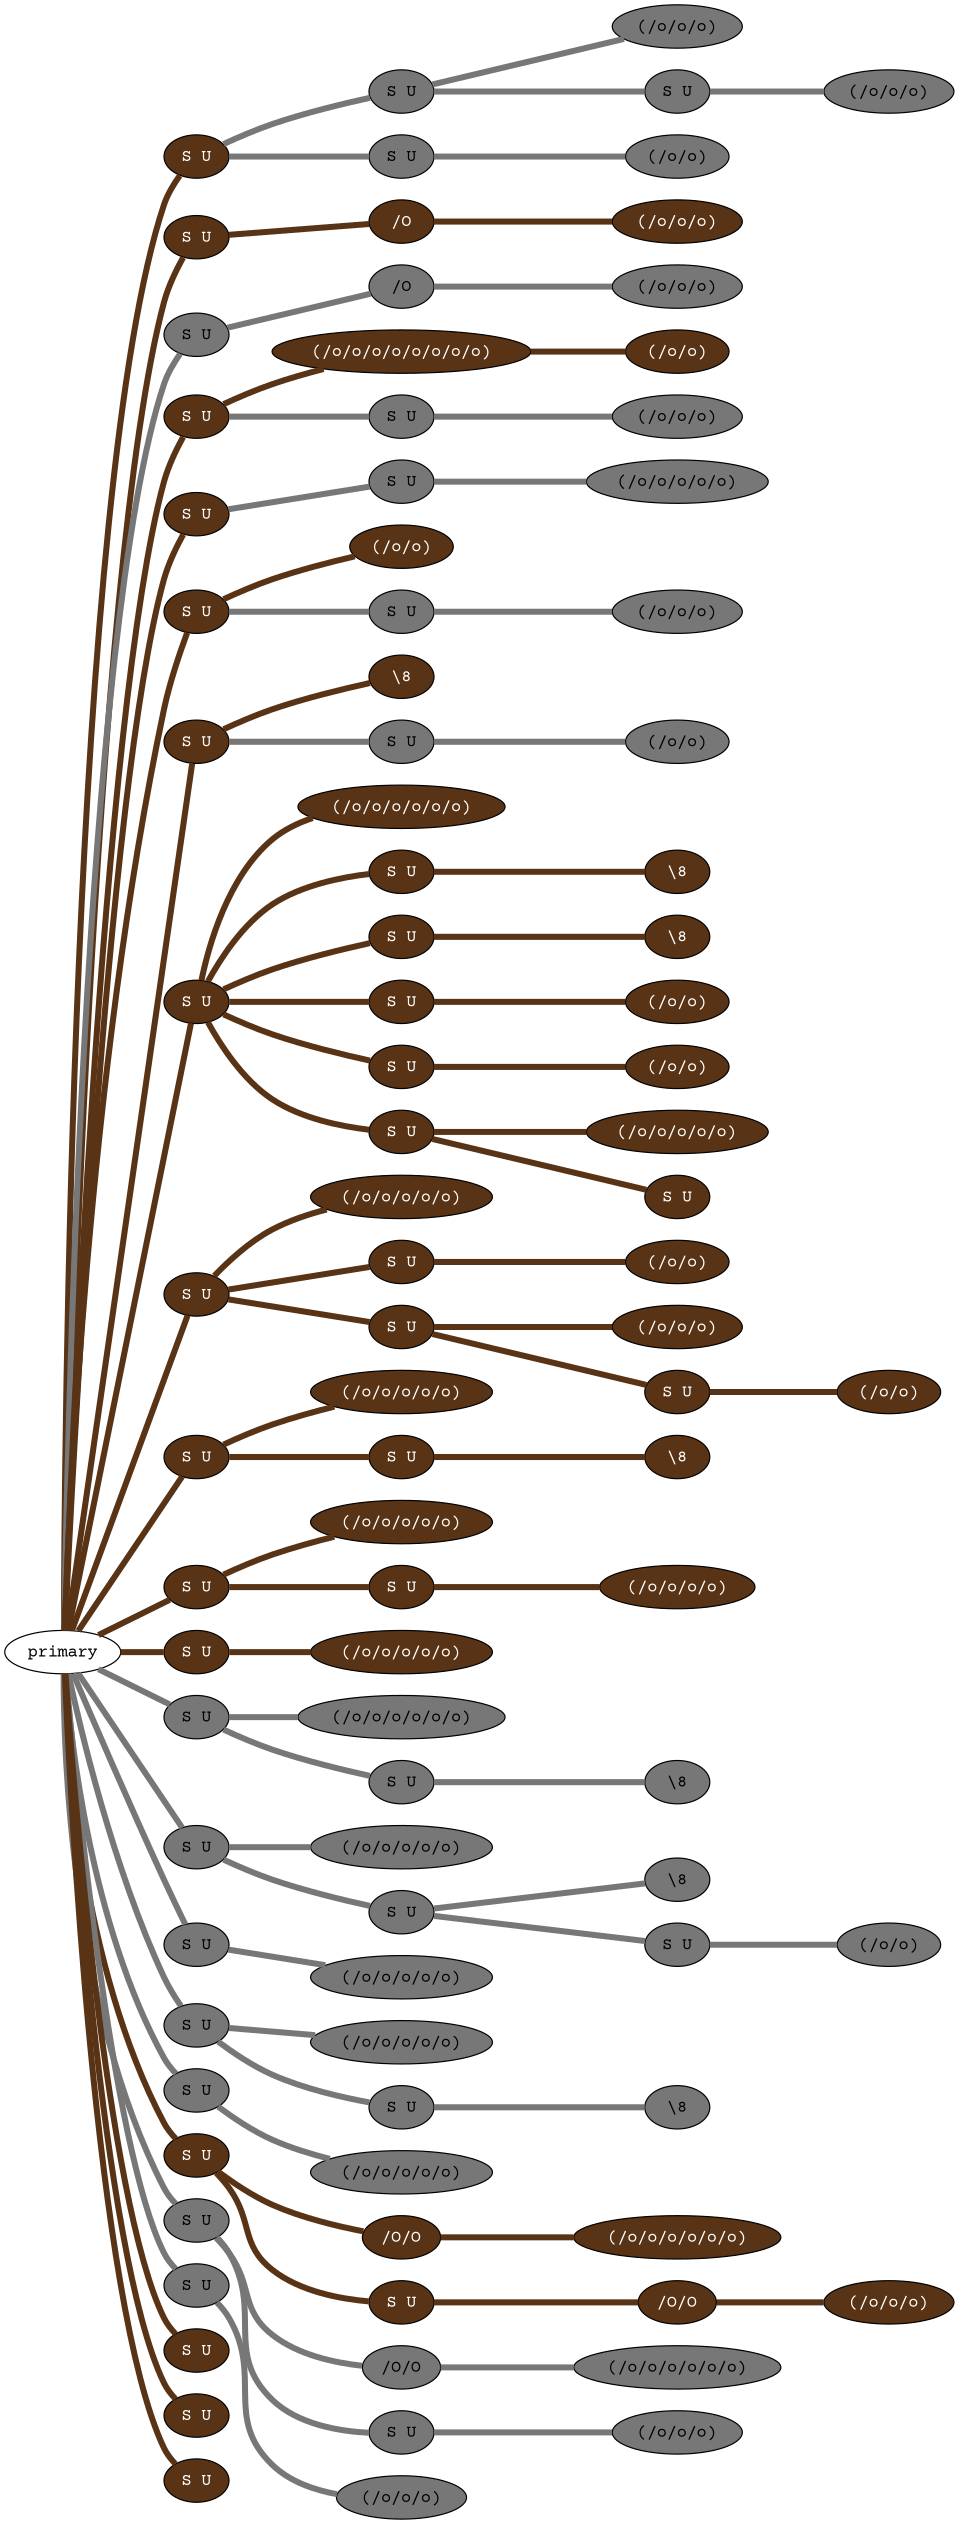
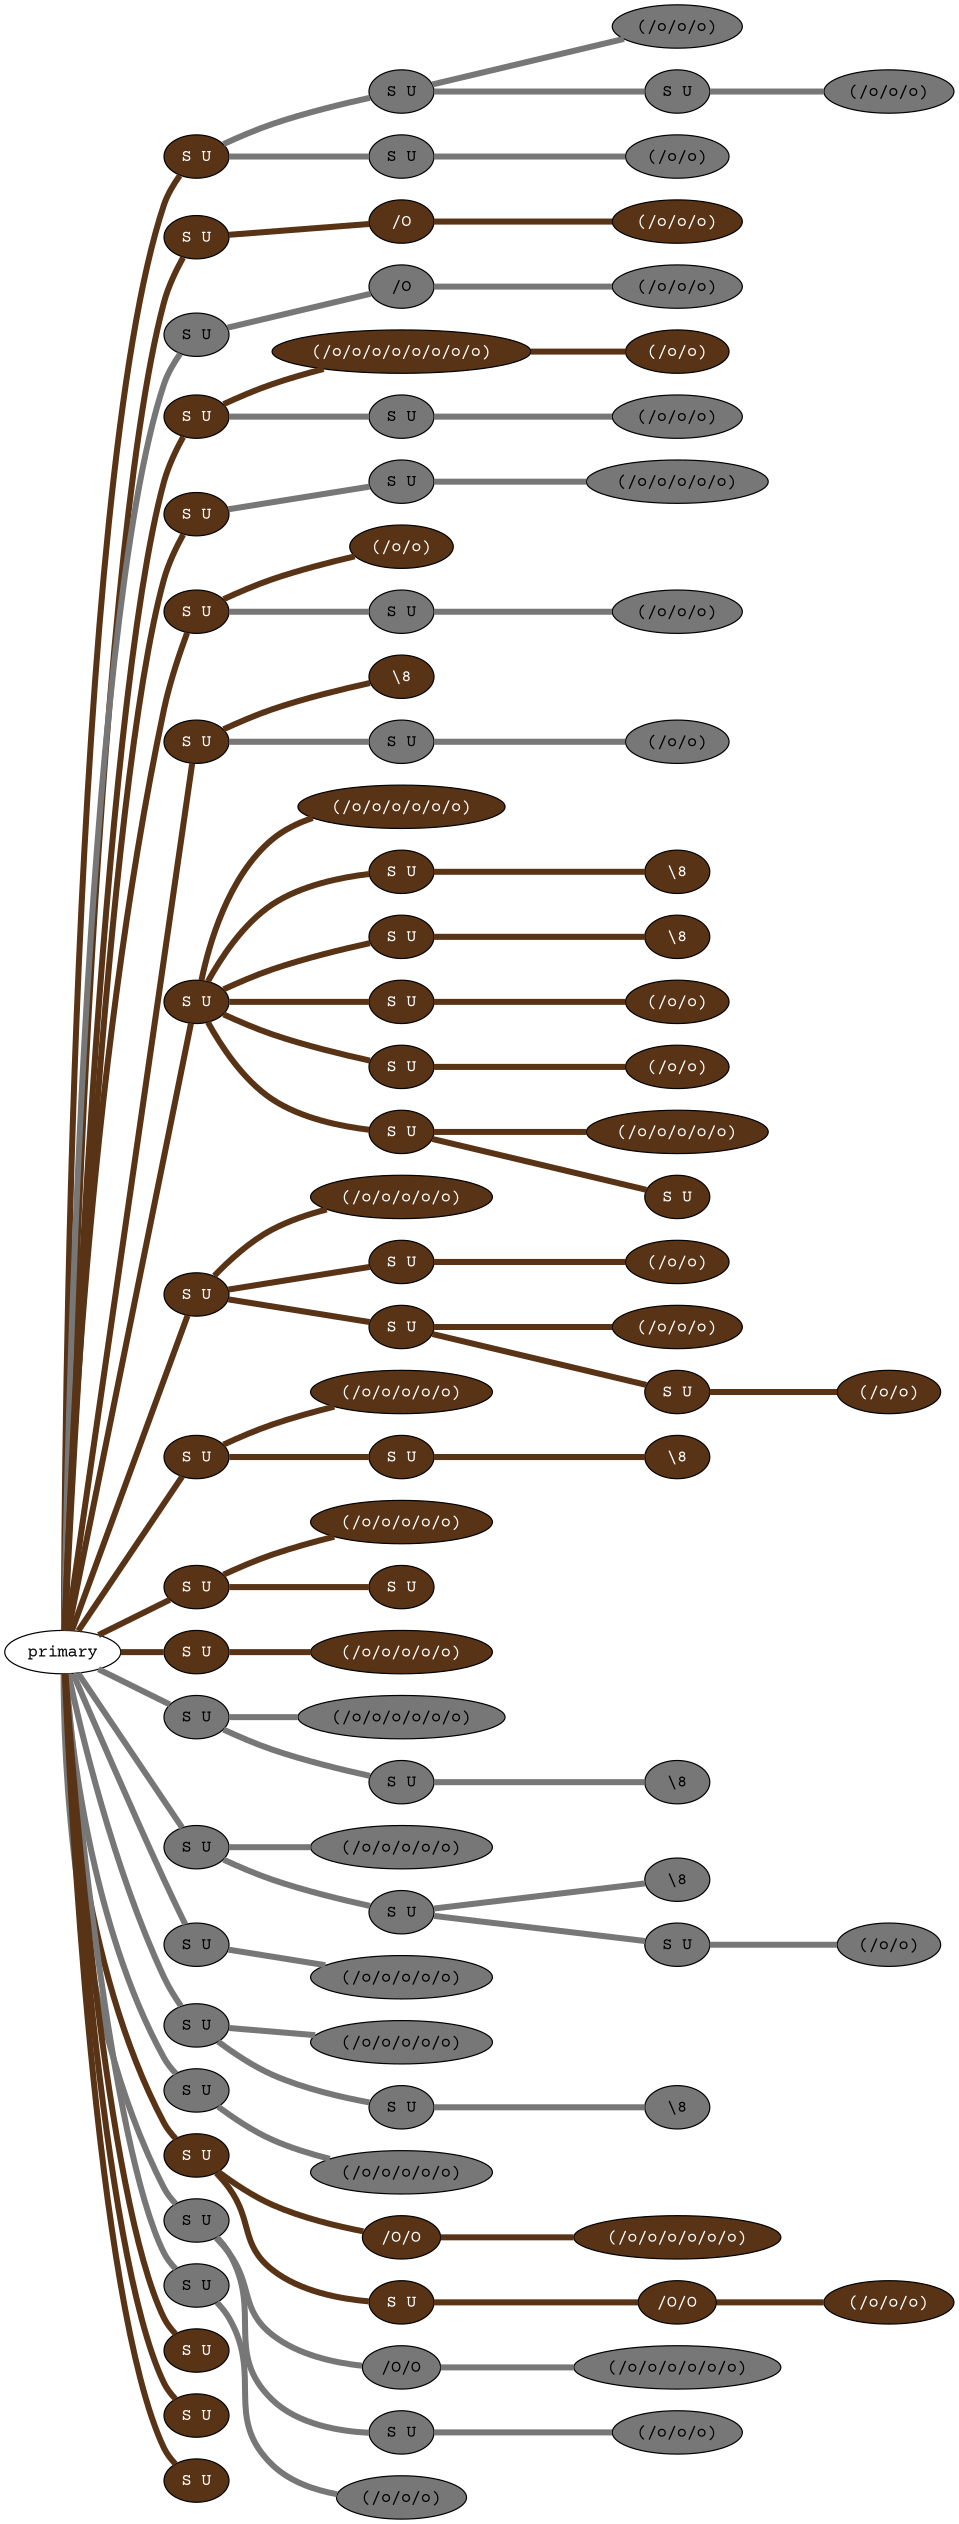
node "(/o/o/o/o)": removed
